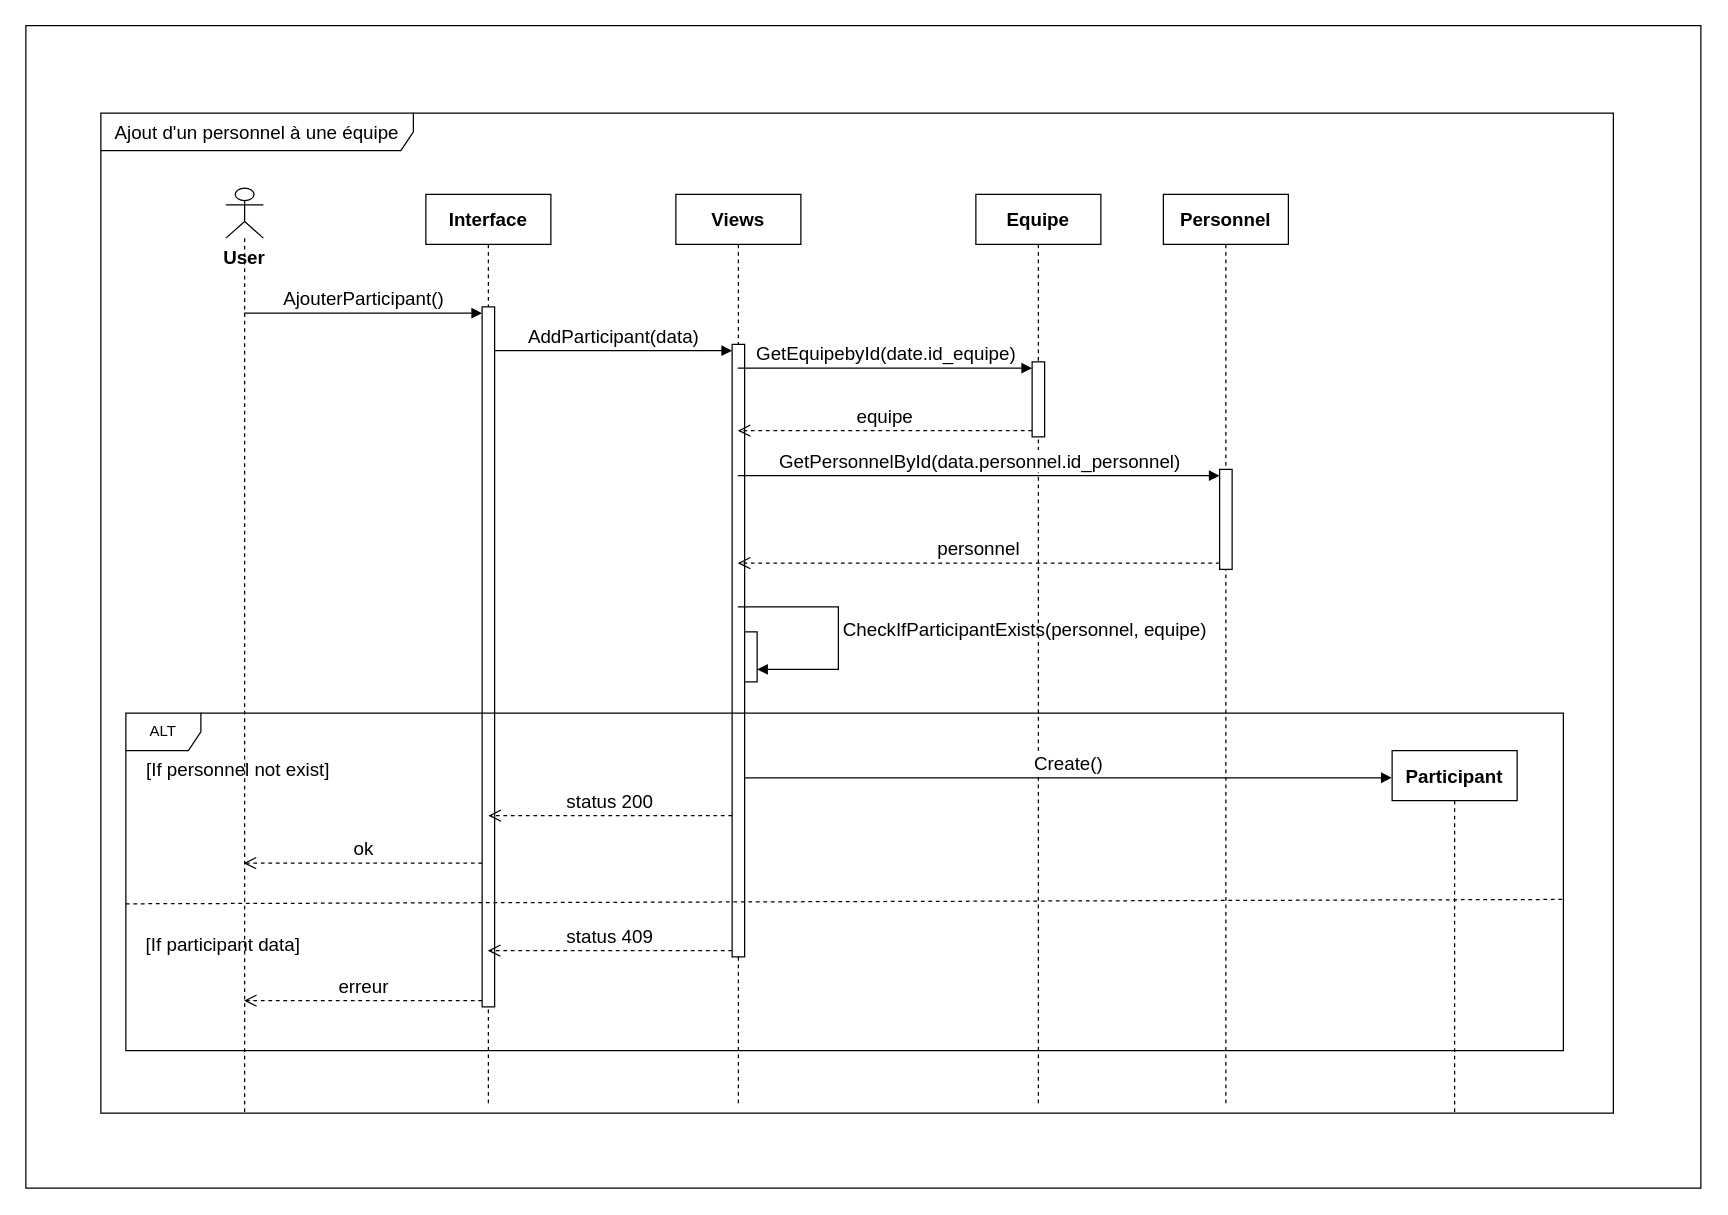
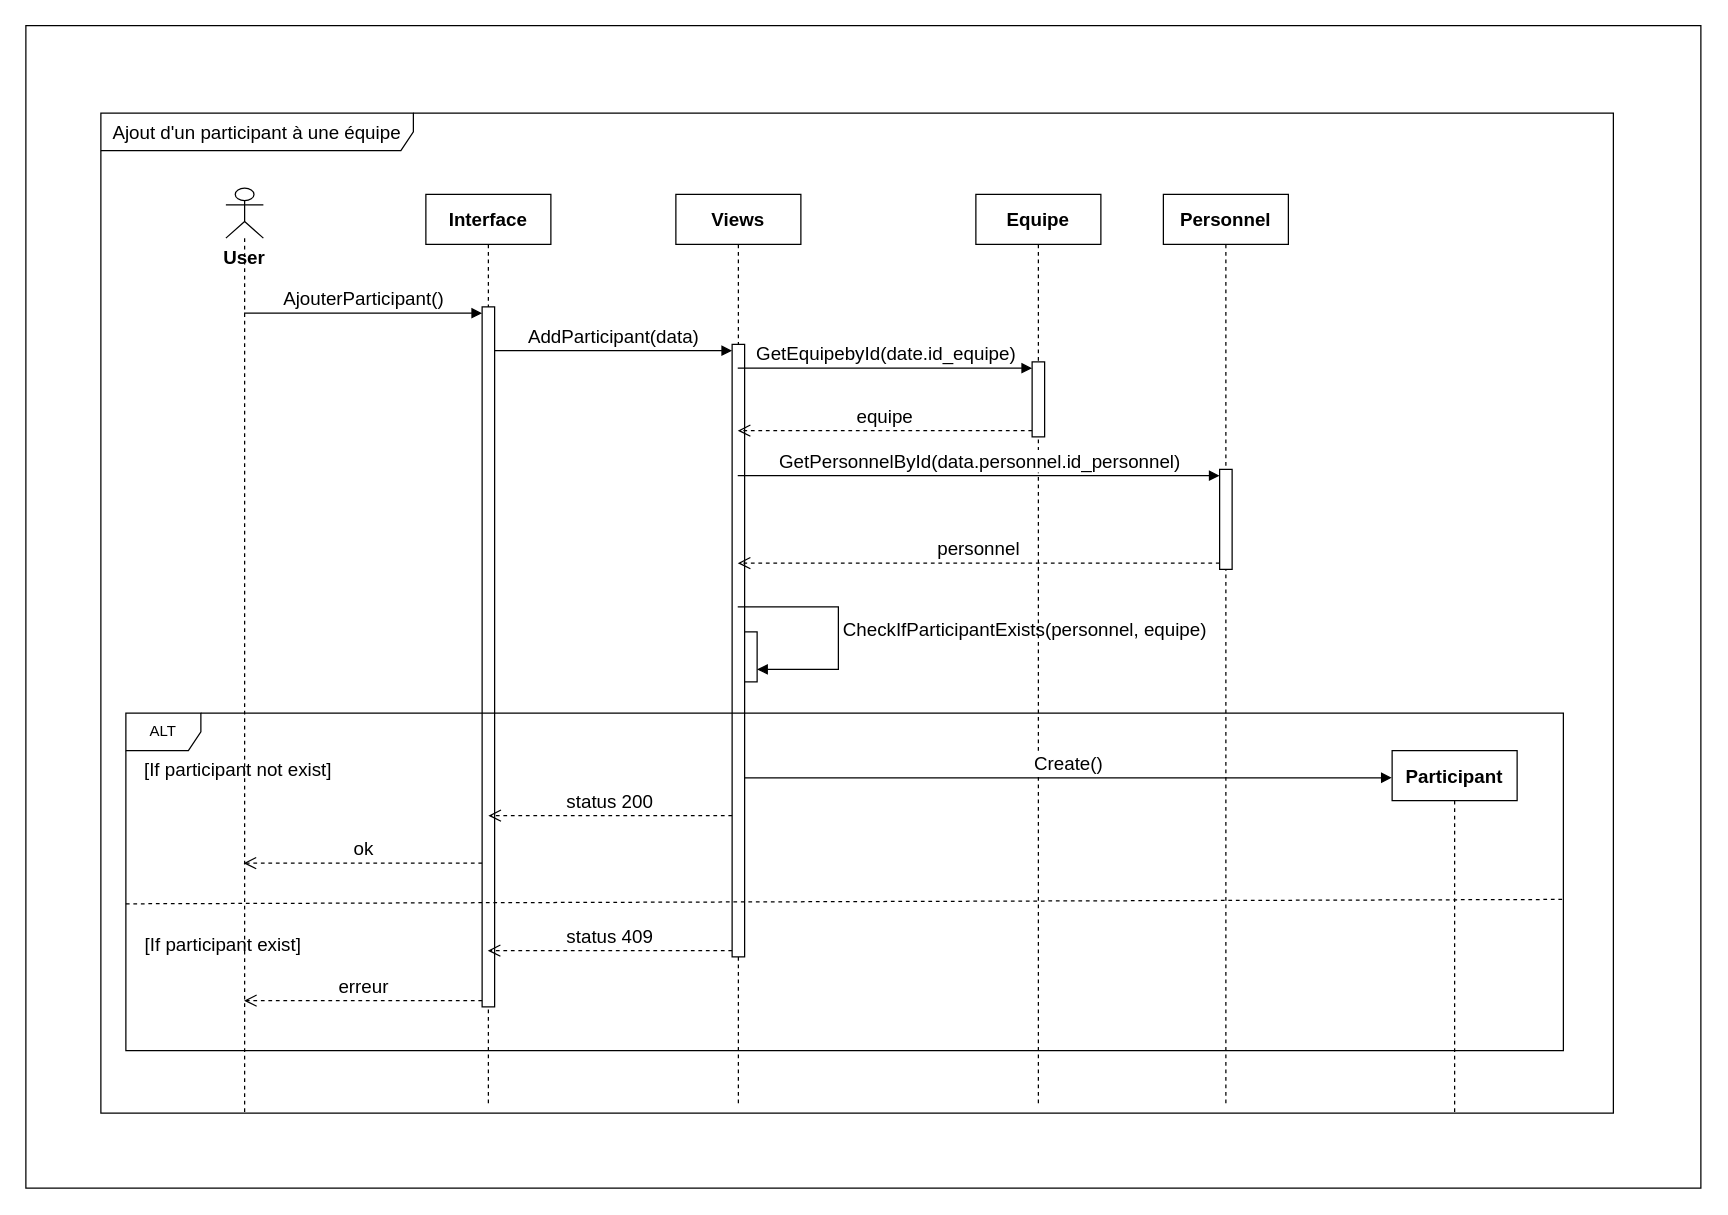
node "Ajout d'un personnel à une équipe": label "Ajout d'un personnel à une équipe" -> "Ajout d'un participant à une équipe"
node "[If personnel not exist]": label "[If personnel not exist]" -> "[If participant not exist]"
node "[If participant data]": label "[If participant data]" -> "[If participant exist]"
